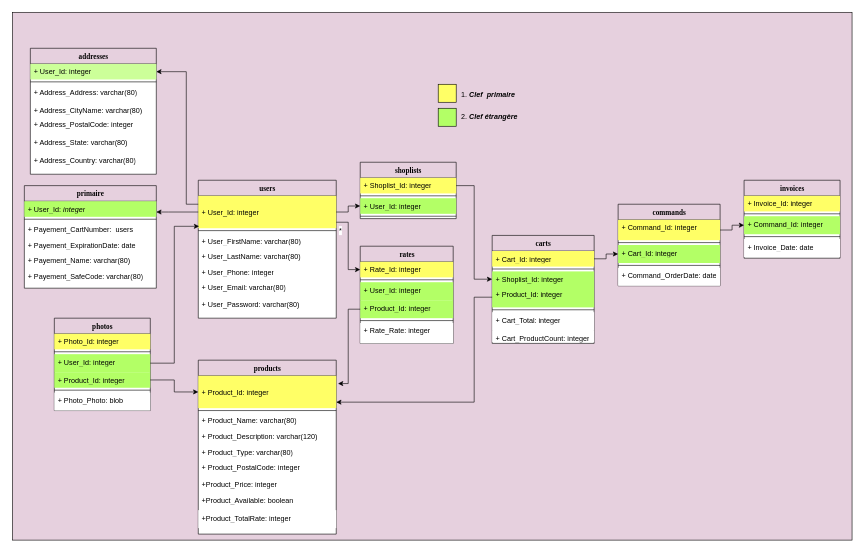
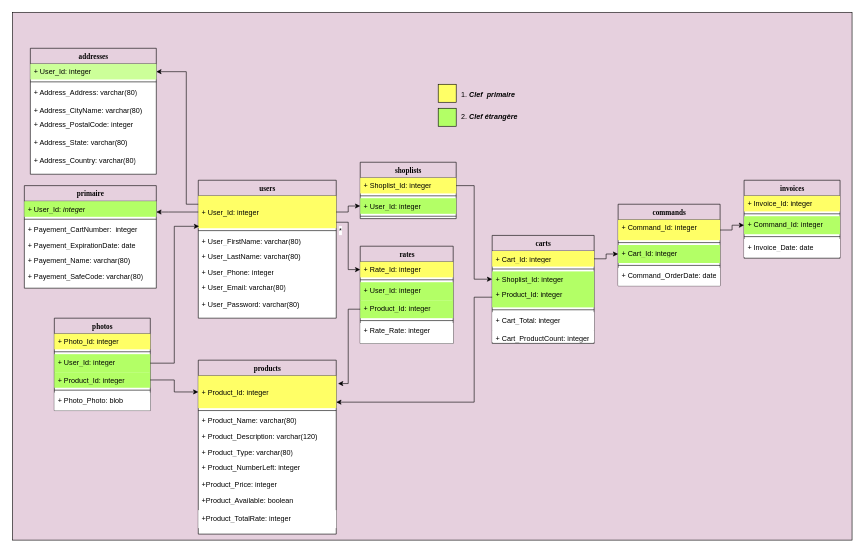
node "+ Payement_CartNumber: users": label "+ Payement_CartNumber: users" -> "+ Payement_CartNumber: integer"
node "+ Product_PostalCode: integer": label "+ Product_PostalCode: integer" -> "+ Product_NumberLeft: integer"
